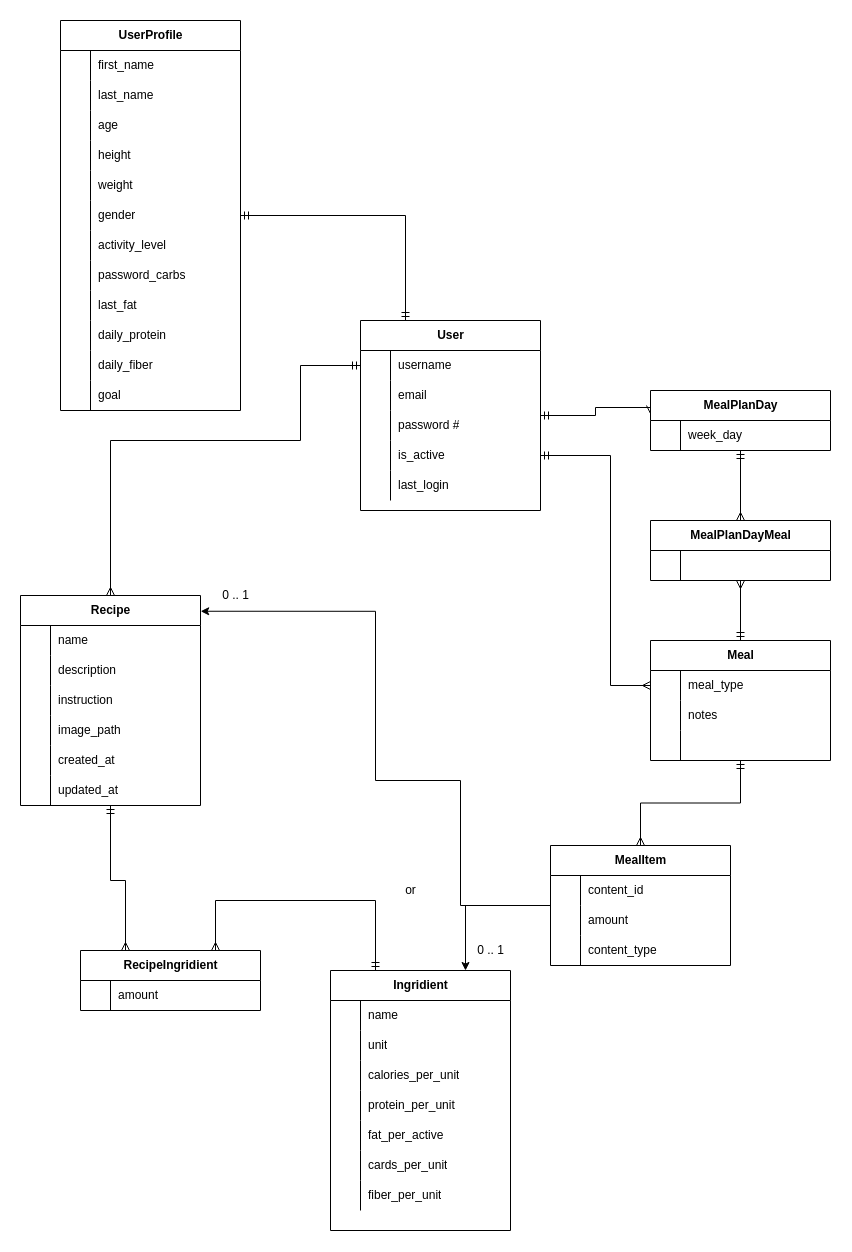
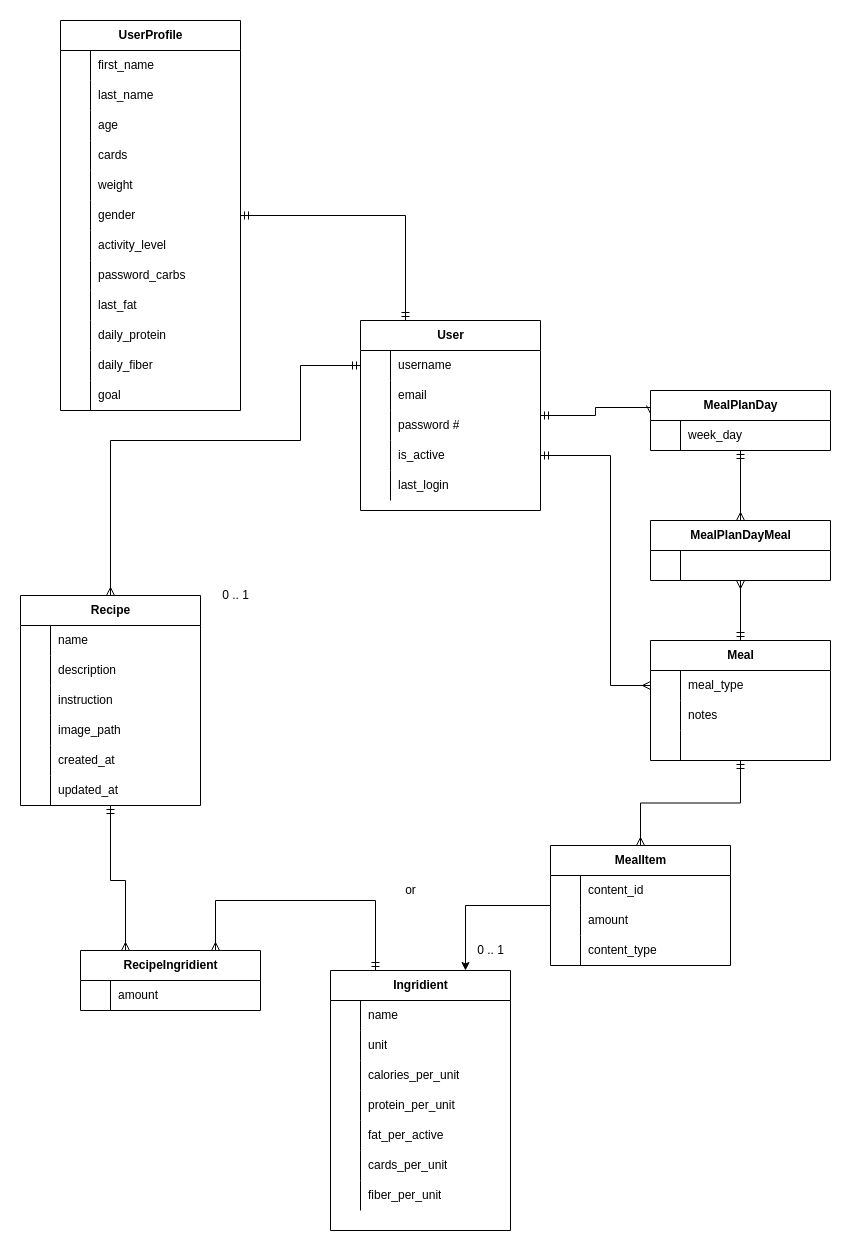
node "height": label "height" -> "cards"
edge "MealItem" -> "Recipe": removed
